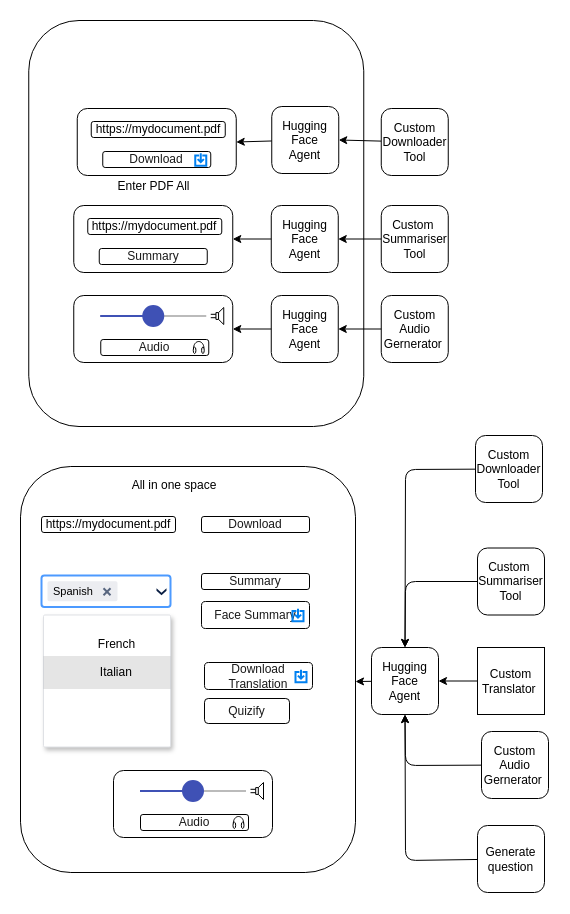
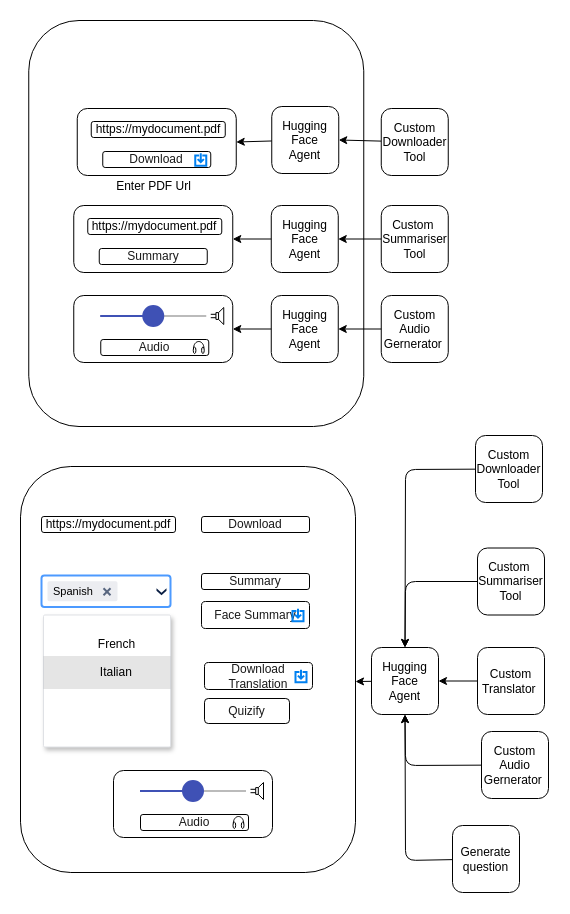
node "Enter PDF All": label "Enter PDF All" -> "Enter PDF Url"
node "All in one space": removed
node "Custom Translator": shape rectangle -> rounded rectangle
node "Generate question": moved (511, 859) -> (486, 859)
